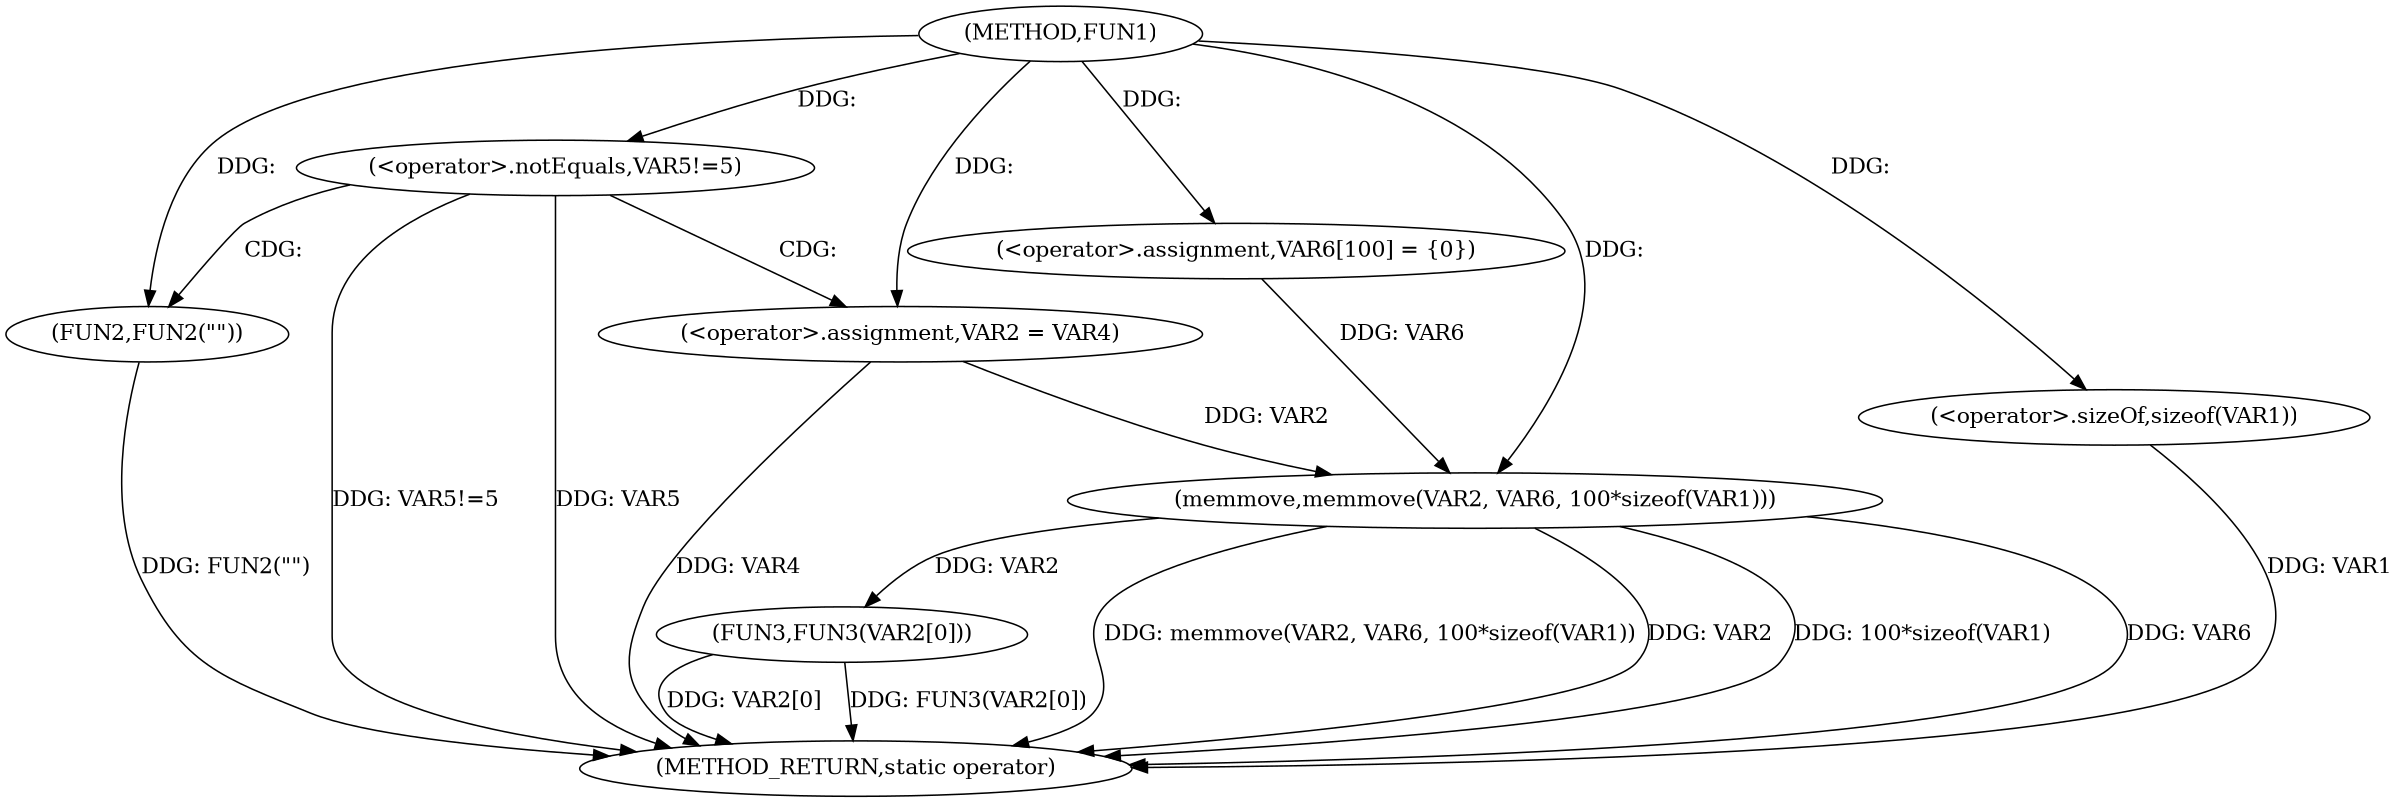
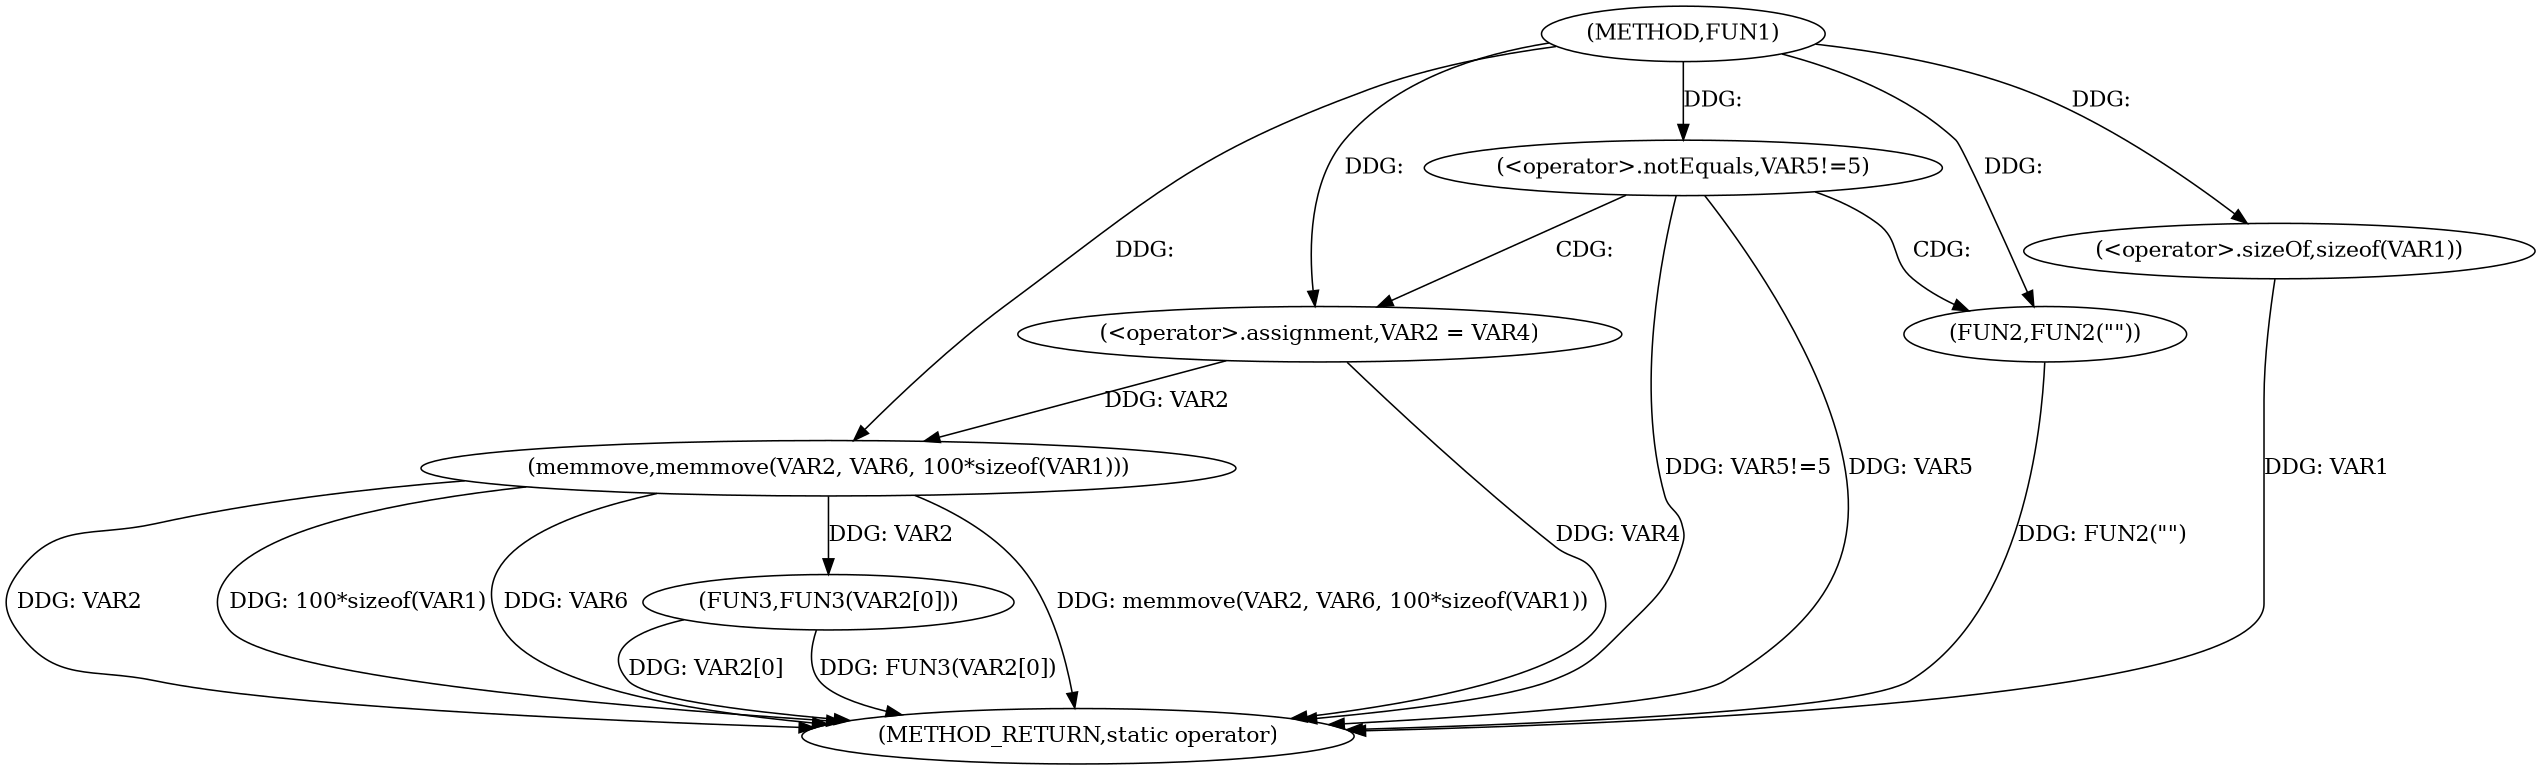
node "(<operator>.assignment,VAR6[100] = {0})": removed
